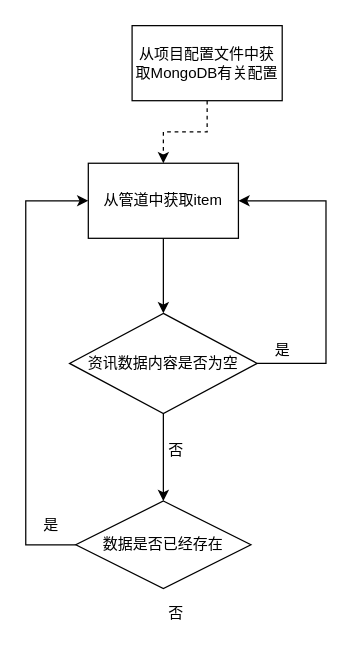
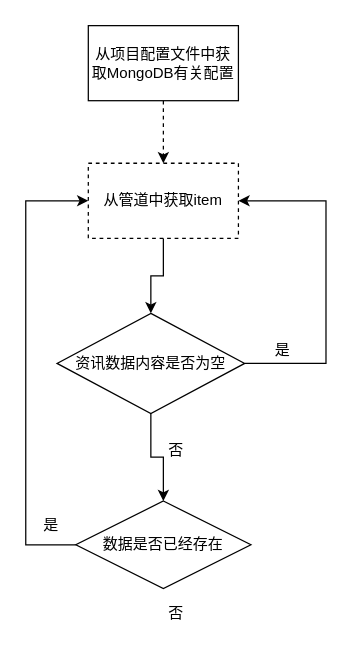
node "从项目配置文件中获取MongoDB有关配置": moved (207, 63) -> (163, 63)
node "从管道中获取item": style solid -> dashed
node "资讯数据内容是否为空": moved (163, 363) -> (151, 363)
